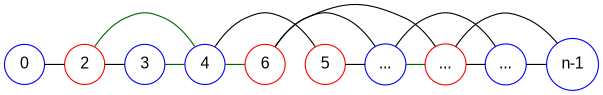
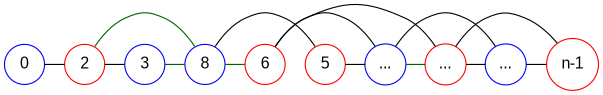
node "4": label "4" -> "8"
node "n-1": color blue -> red
